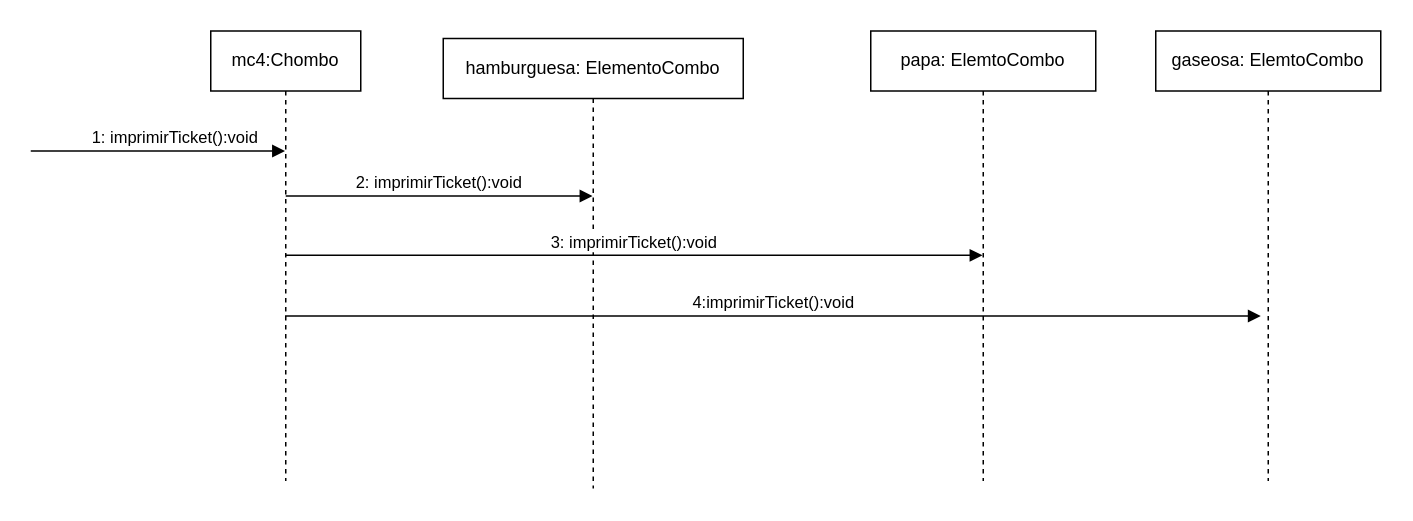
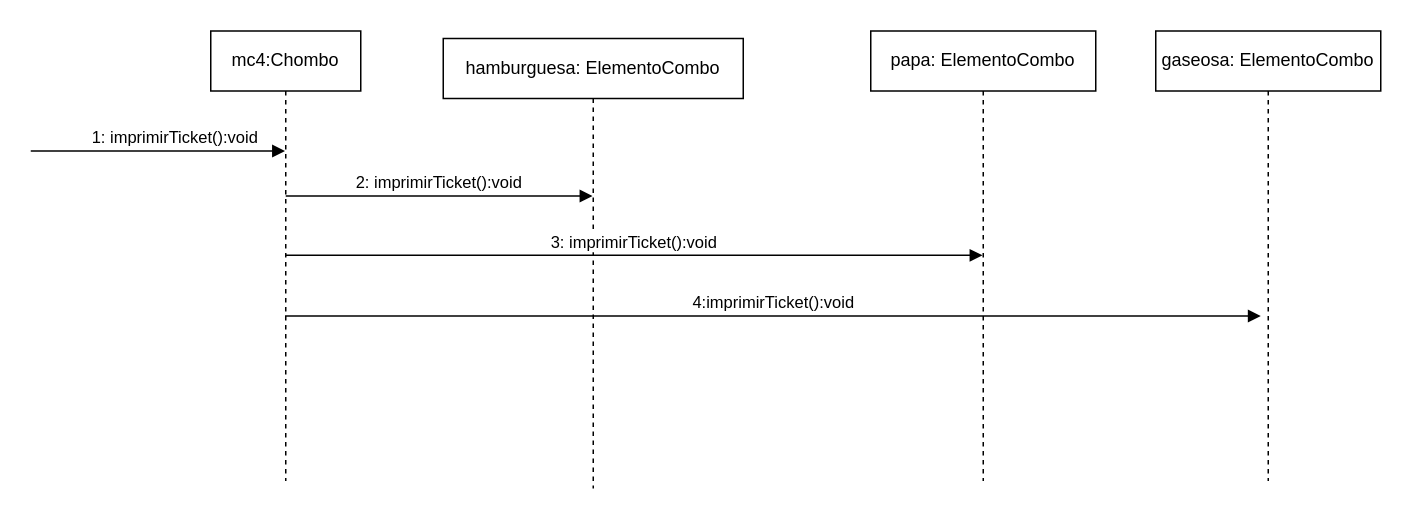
node "papa: ElemtoCombo": label "papa: ElemtoCombo" -> "papa: ElementoCombo"
node "gaseosa: ElemtoCombo": label "gaseosa: ElemtoCombo" -> "gaseosa: ElementoCombo"
